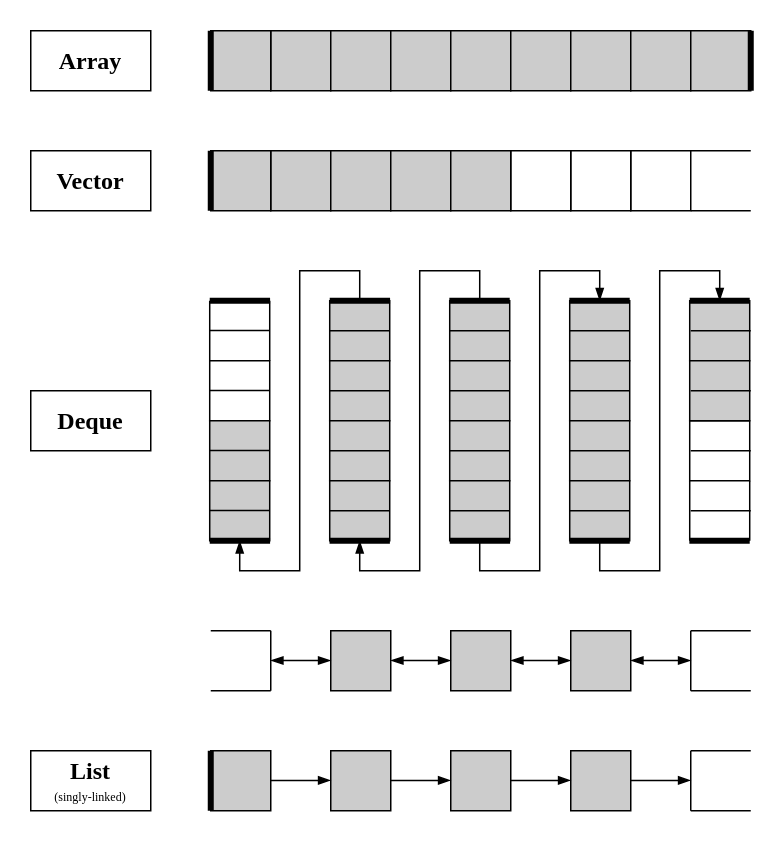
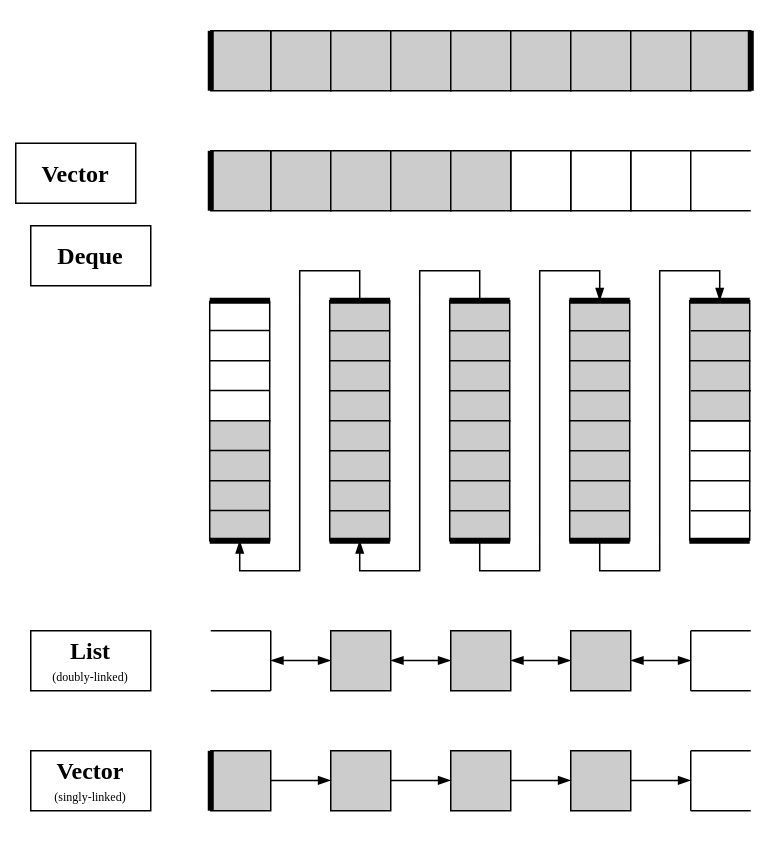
node "Array": removed
node "Vector": moved (91, 181) -> (76, 173)
node "Deque": moved (91, 421) -> (91, 256)
node "List (doubly-linked)": added
node "List (singly-linked)": label "List (singly-linked)" -> "Vector (singly-linked)"
